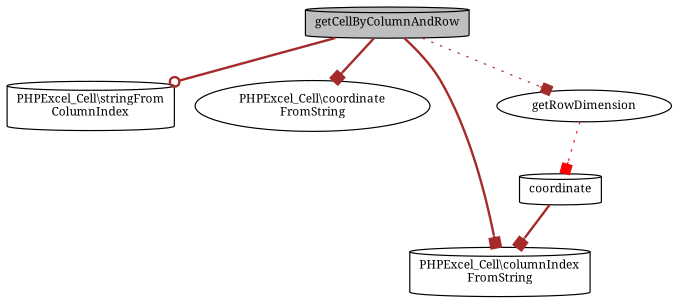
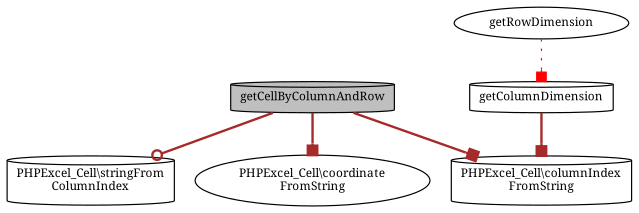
edge "getCellByColumnAndRow" -> "getRowDimension": removed
node "coordinate": label "coordinate" -> "getColumnDimension"
